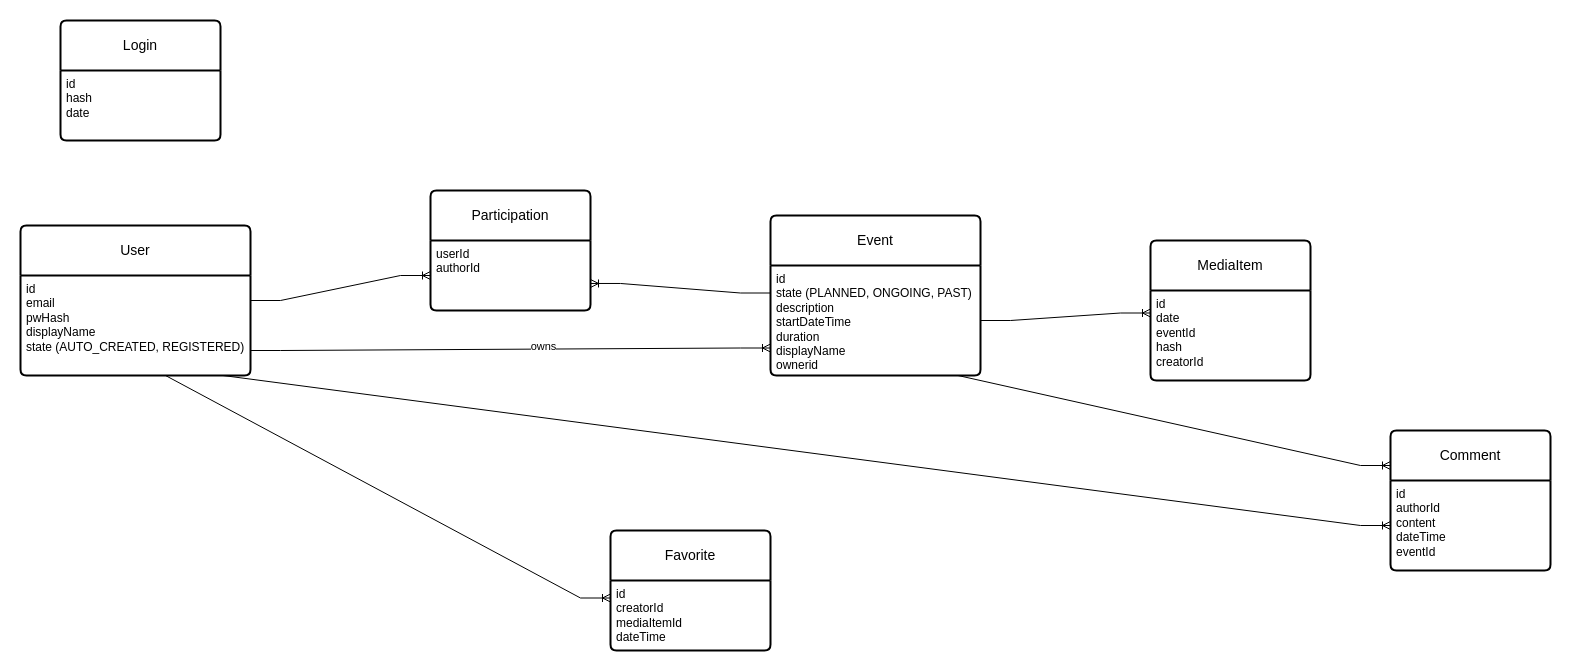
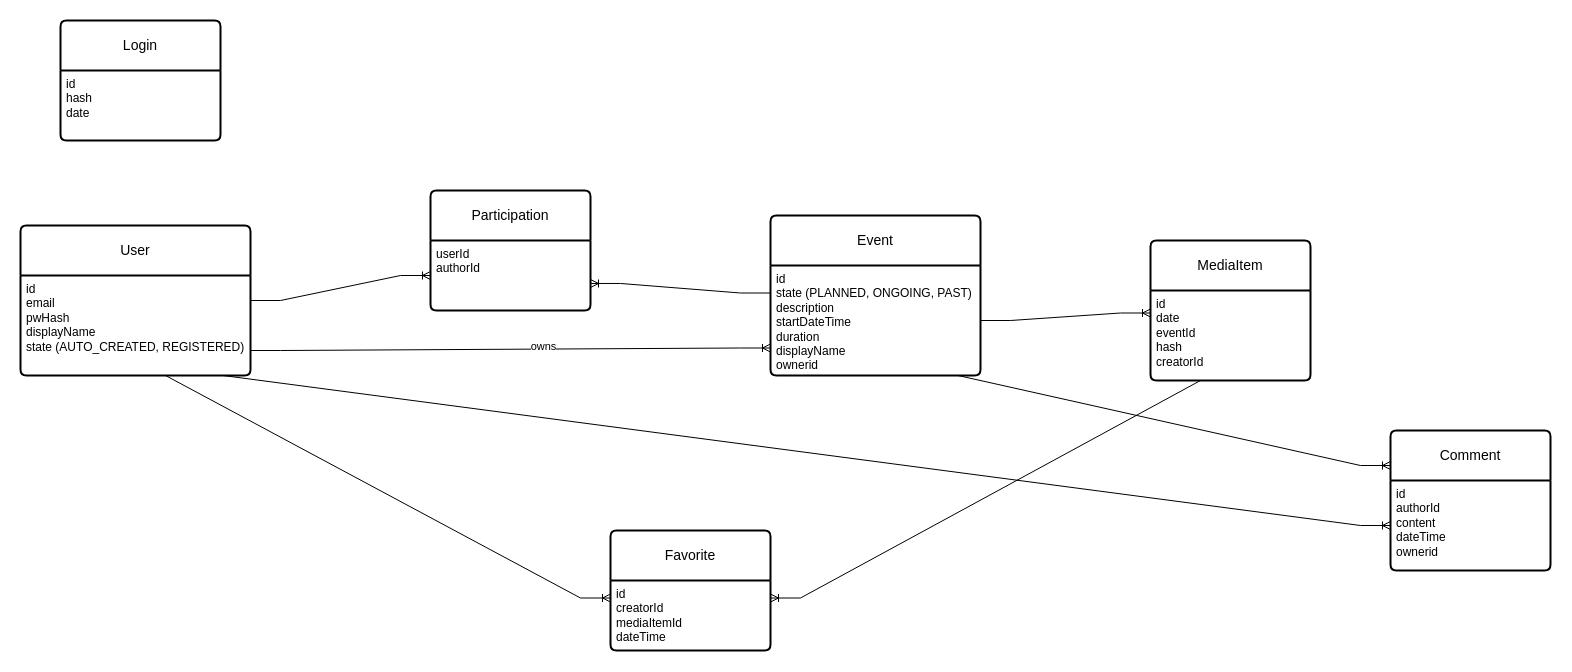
edge "id date eventId hash creatorId" -> "id creatorId mediaItemId dateTime": added
node "id authorId content dateTime eventId": label "id authorId content dateTime eventId" -> "id authorId content dateTime ownerid"
